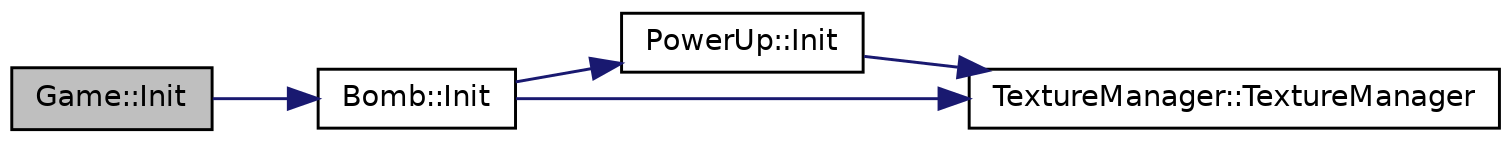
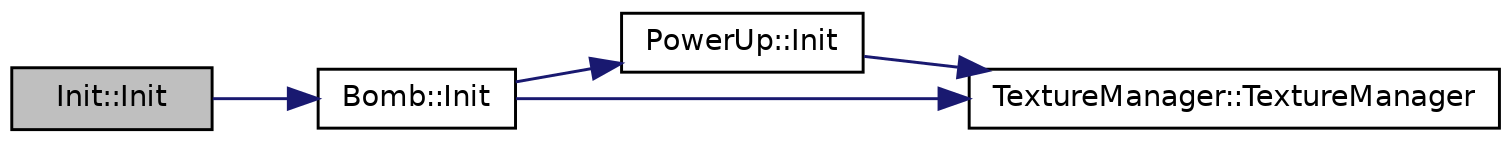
node "Game::Init": label "Game::Init" -> "Init::Init"
